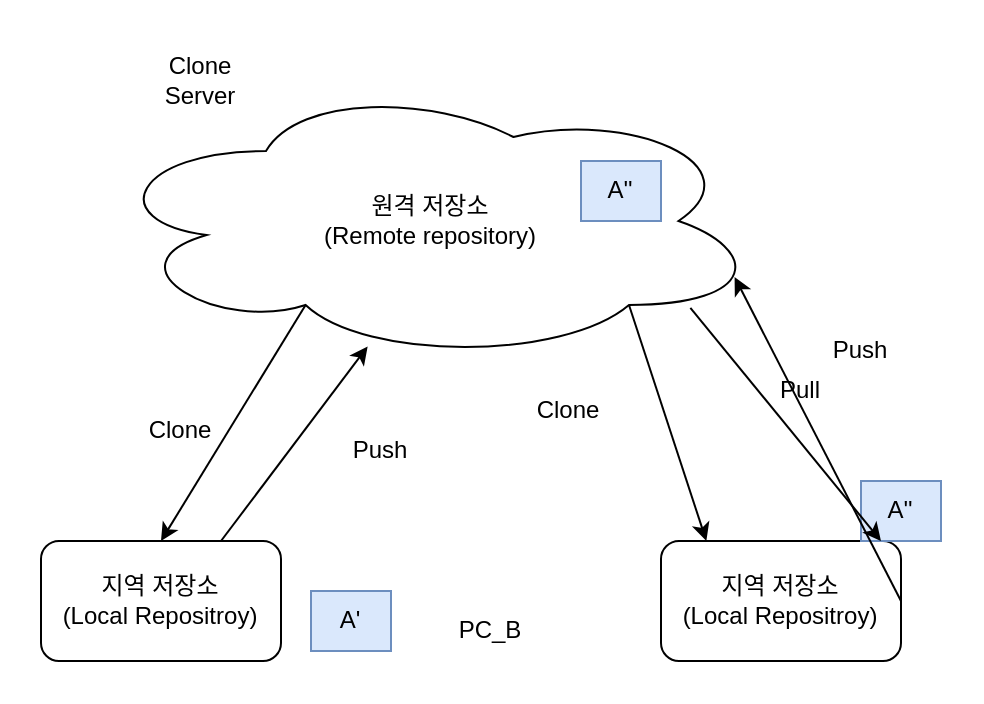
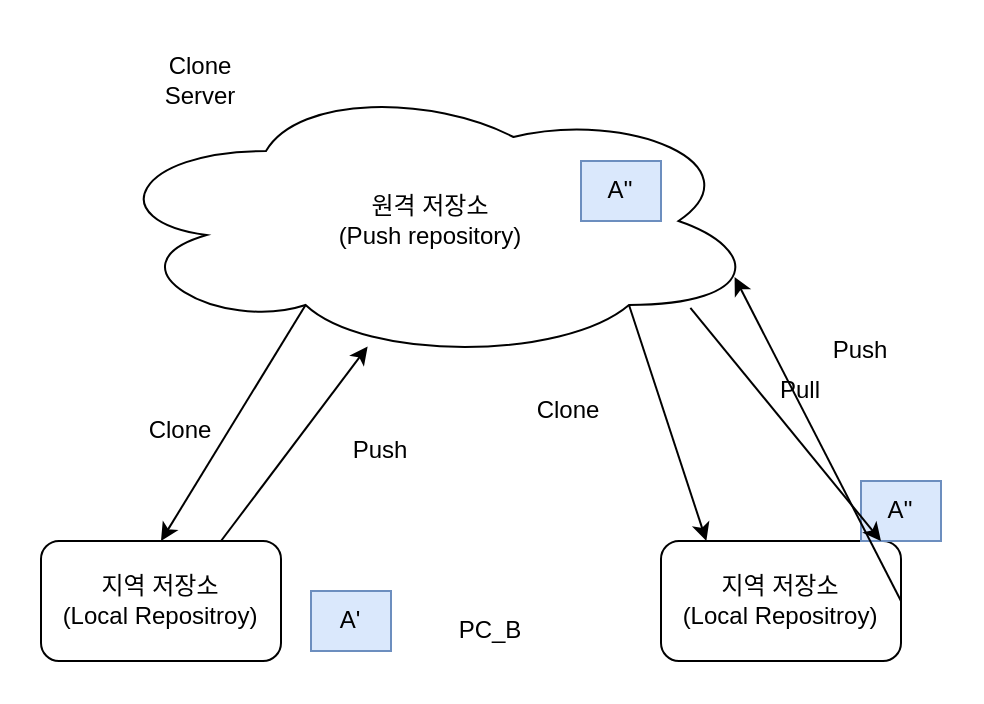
node "원격 저장소 (Remote repository)": label "원격 저장소 (Remote repository)" -> "원격 저장소 (Push repository)"
